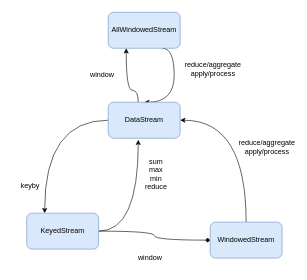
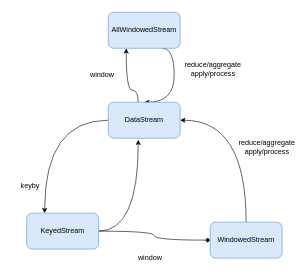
node "sum max min reduce": removed
